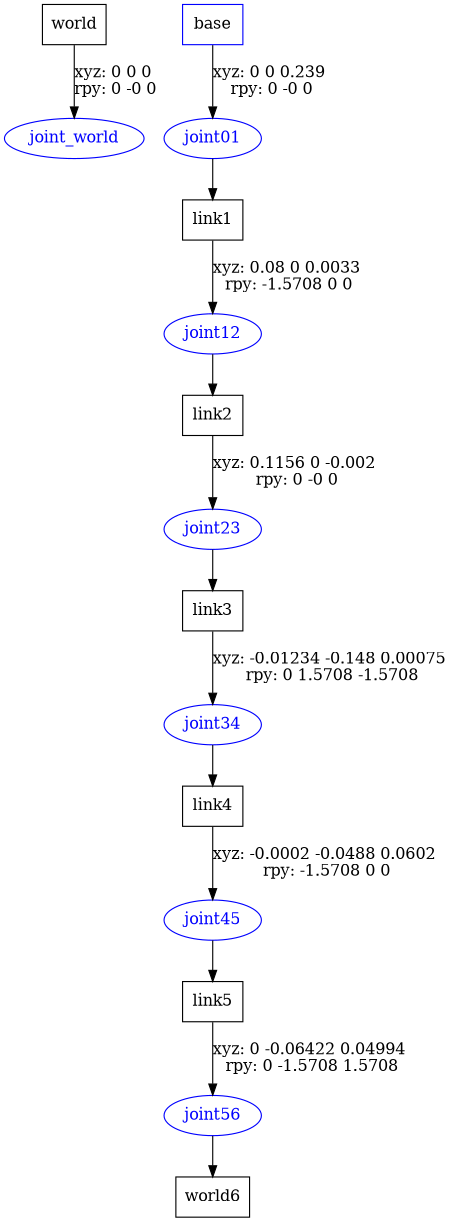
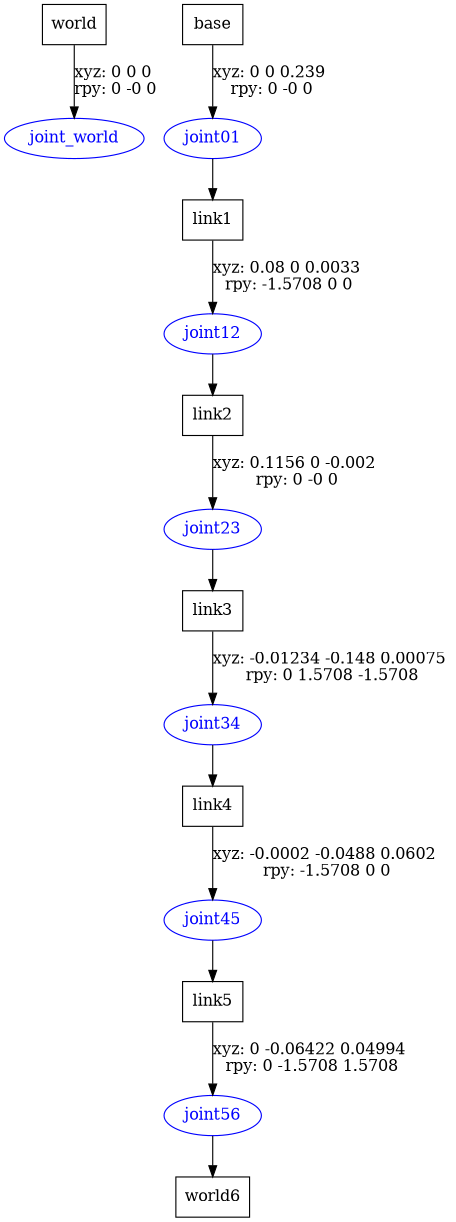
node "base": color blue -> black
